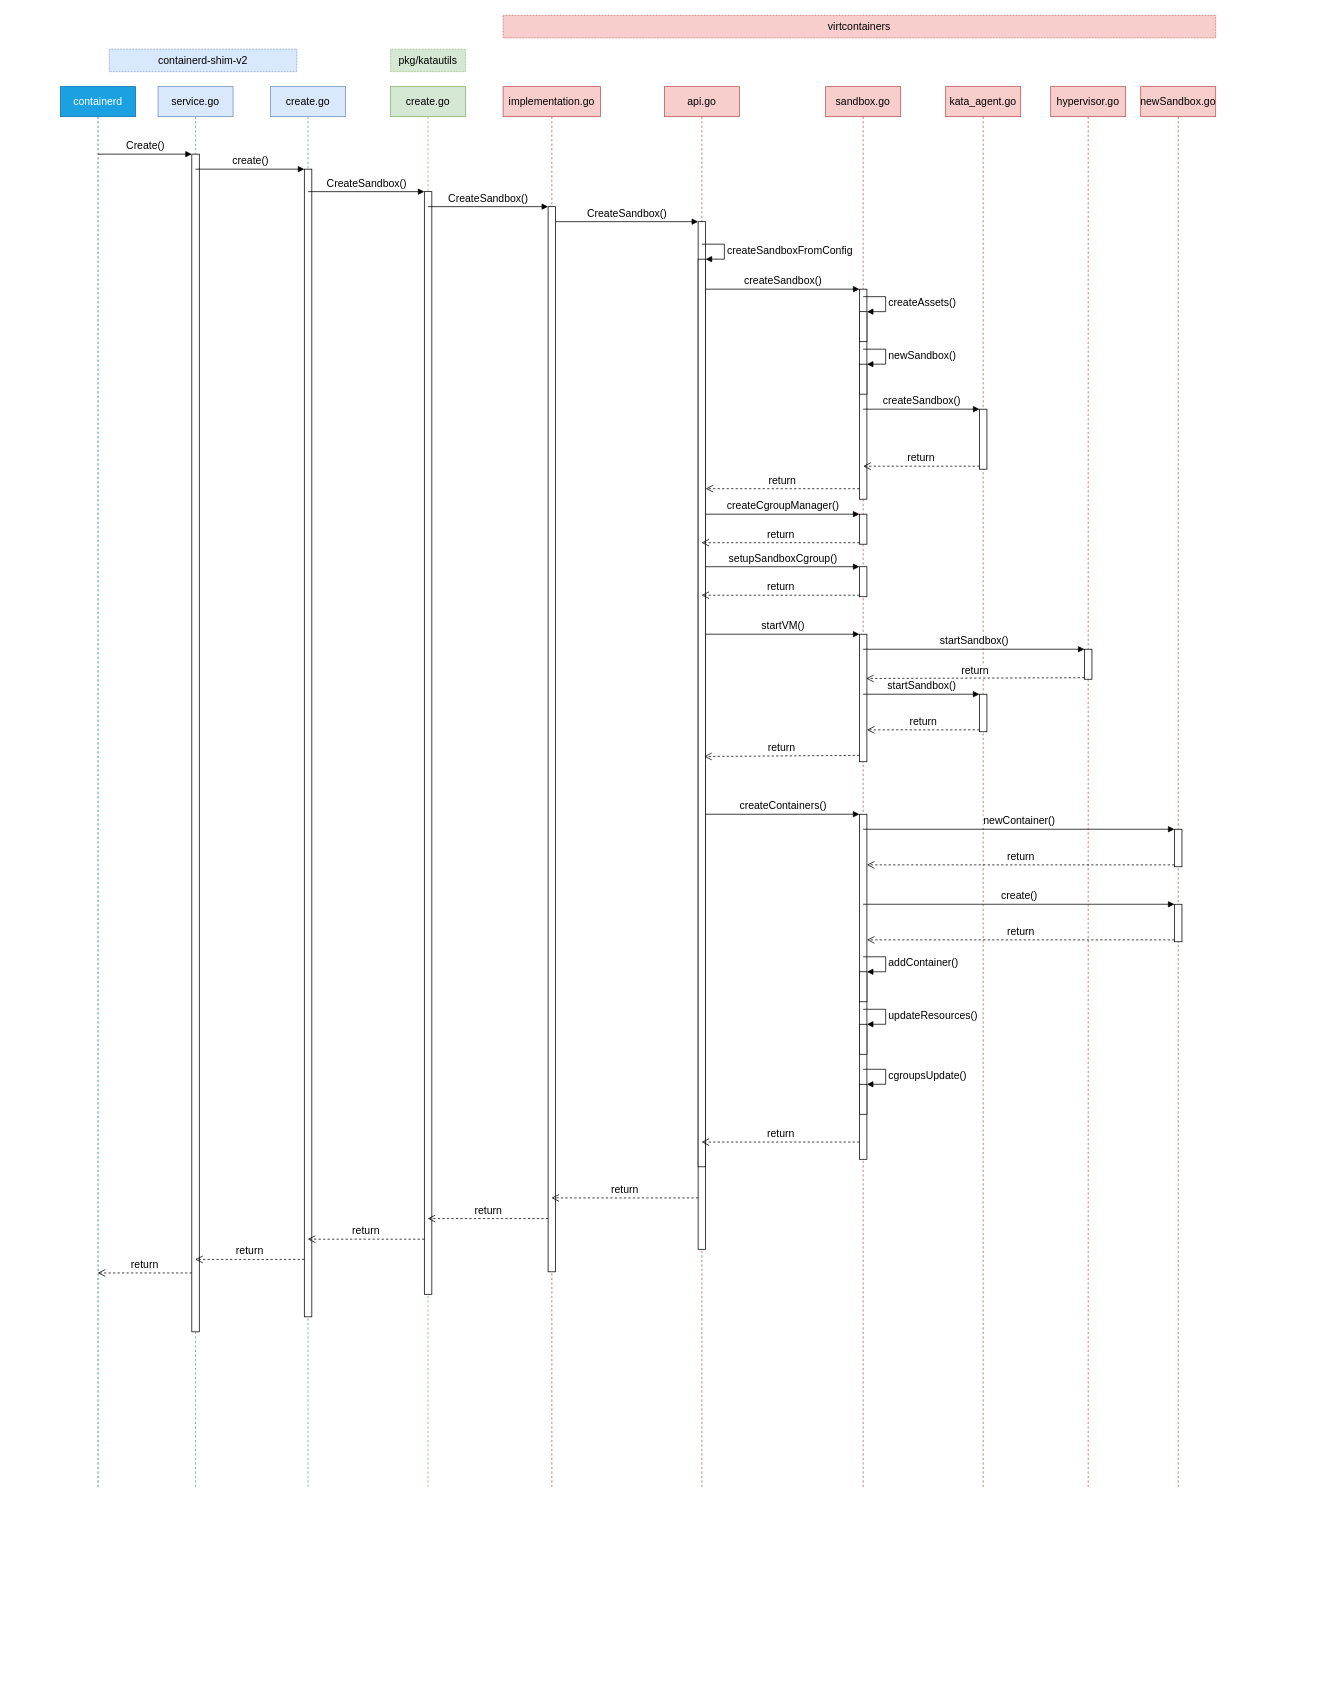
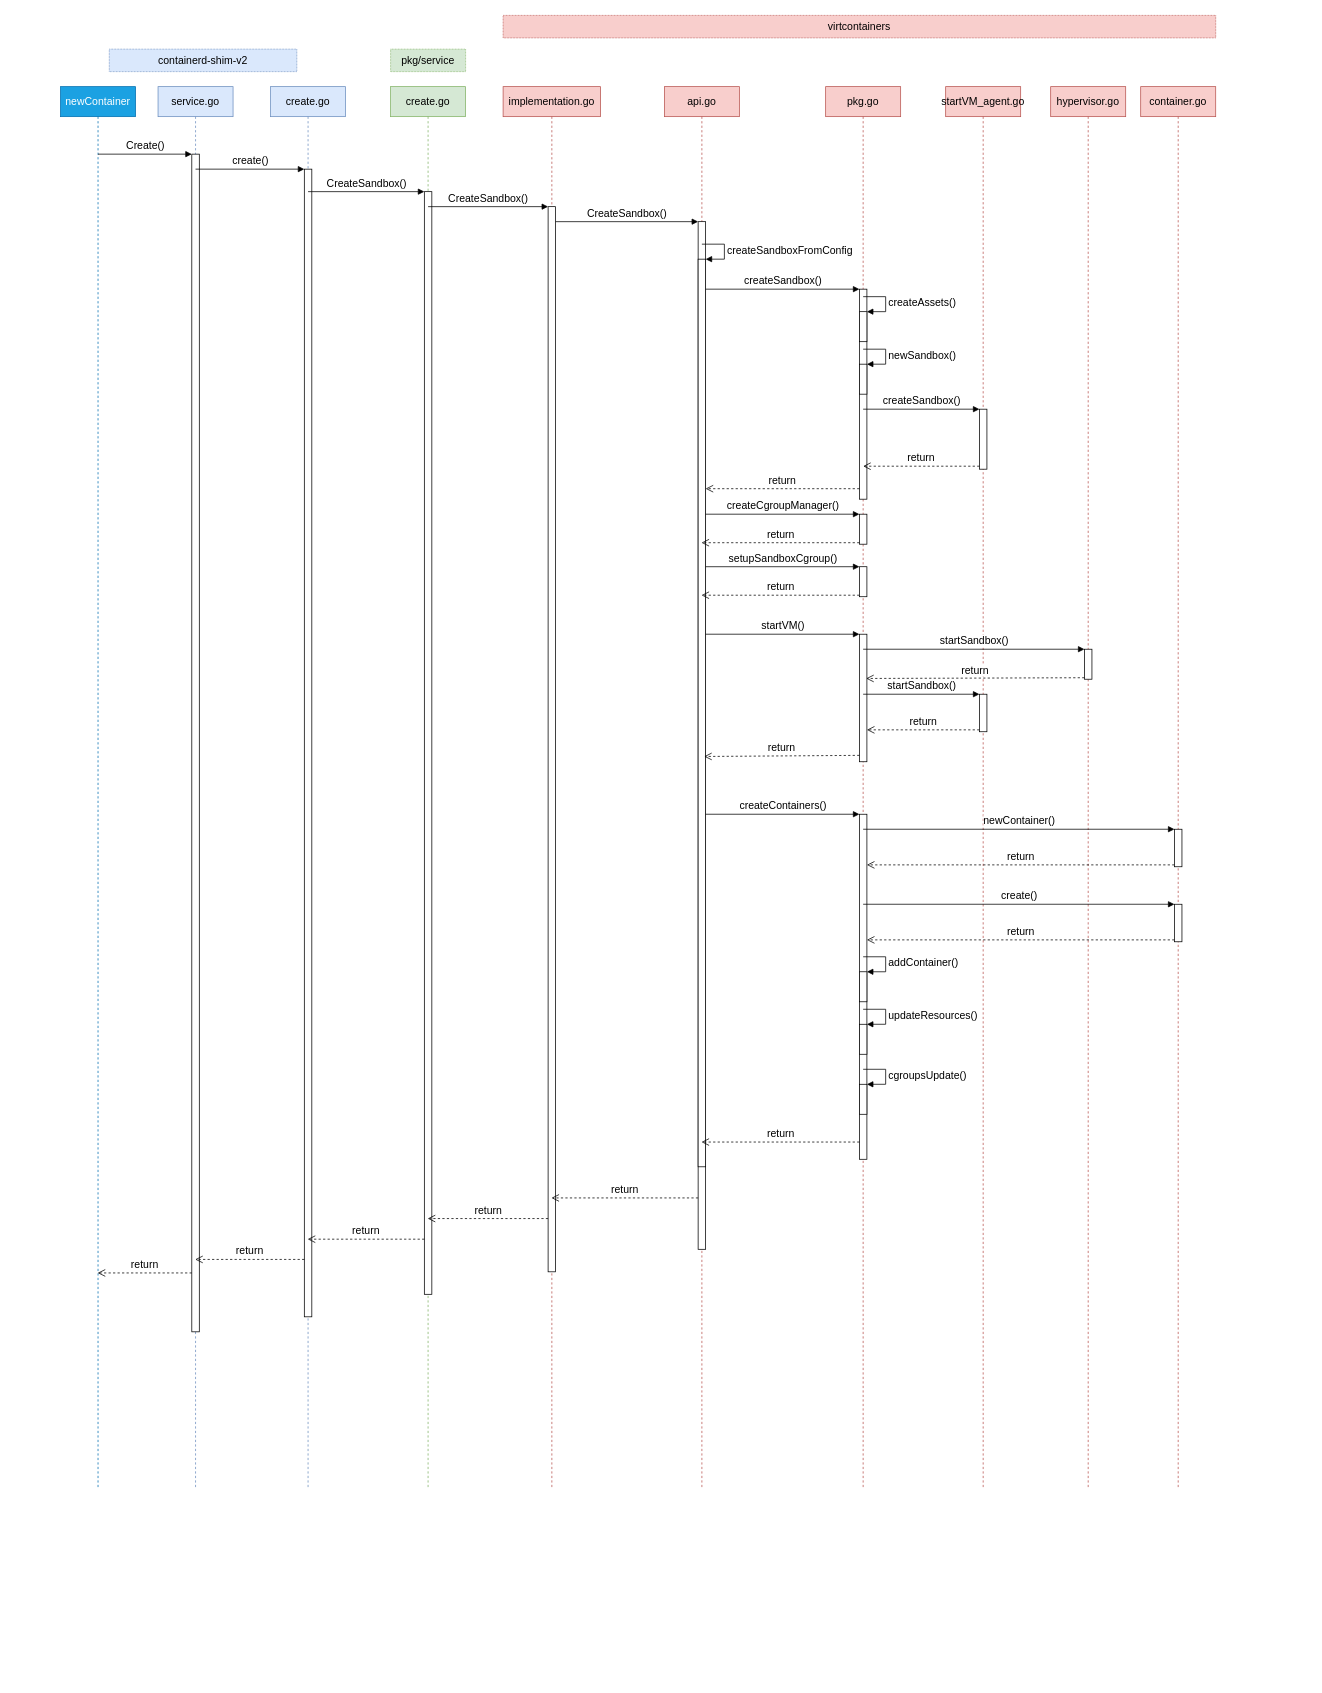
node "pkg/katautils": label "pkg/katautils" -> "pkg/service"
node "containerd": label "containerd" -> "newContainer"
node "sandbox.go": label "sandbox.go" -> "pkg.go"
node "kata_agent.go": label "kata_agent.go" -> "startVM_agent.go"
node "newSandbox.go": label "newSandbox.go" -> "container.go"
